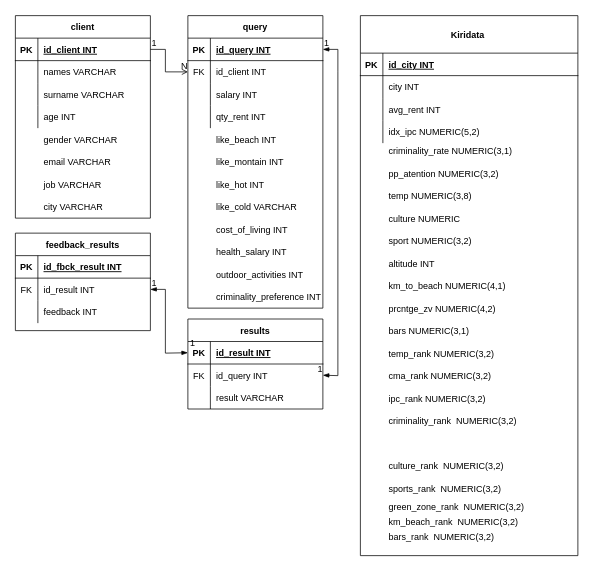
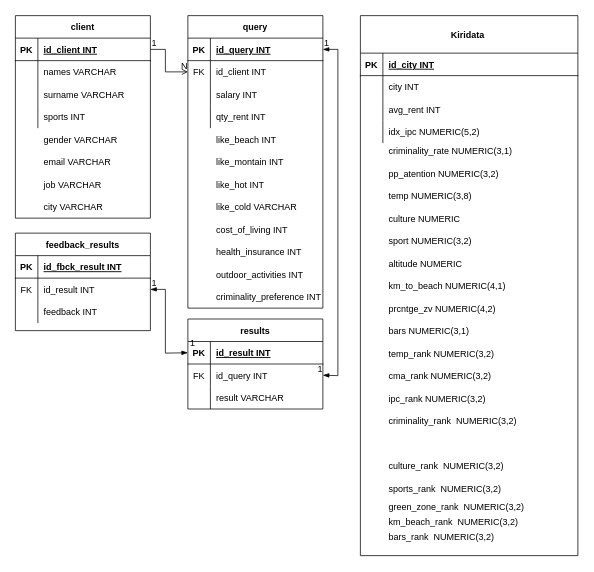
node "age INT": label "age INT" -> "sports INT"
node "health_salary INT": label "health_salary INT" -> "health_insurance INT"
node "altitude INT": label "altitude INT" -> "altitude NUMERIC"
